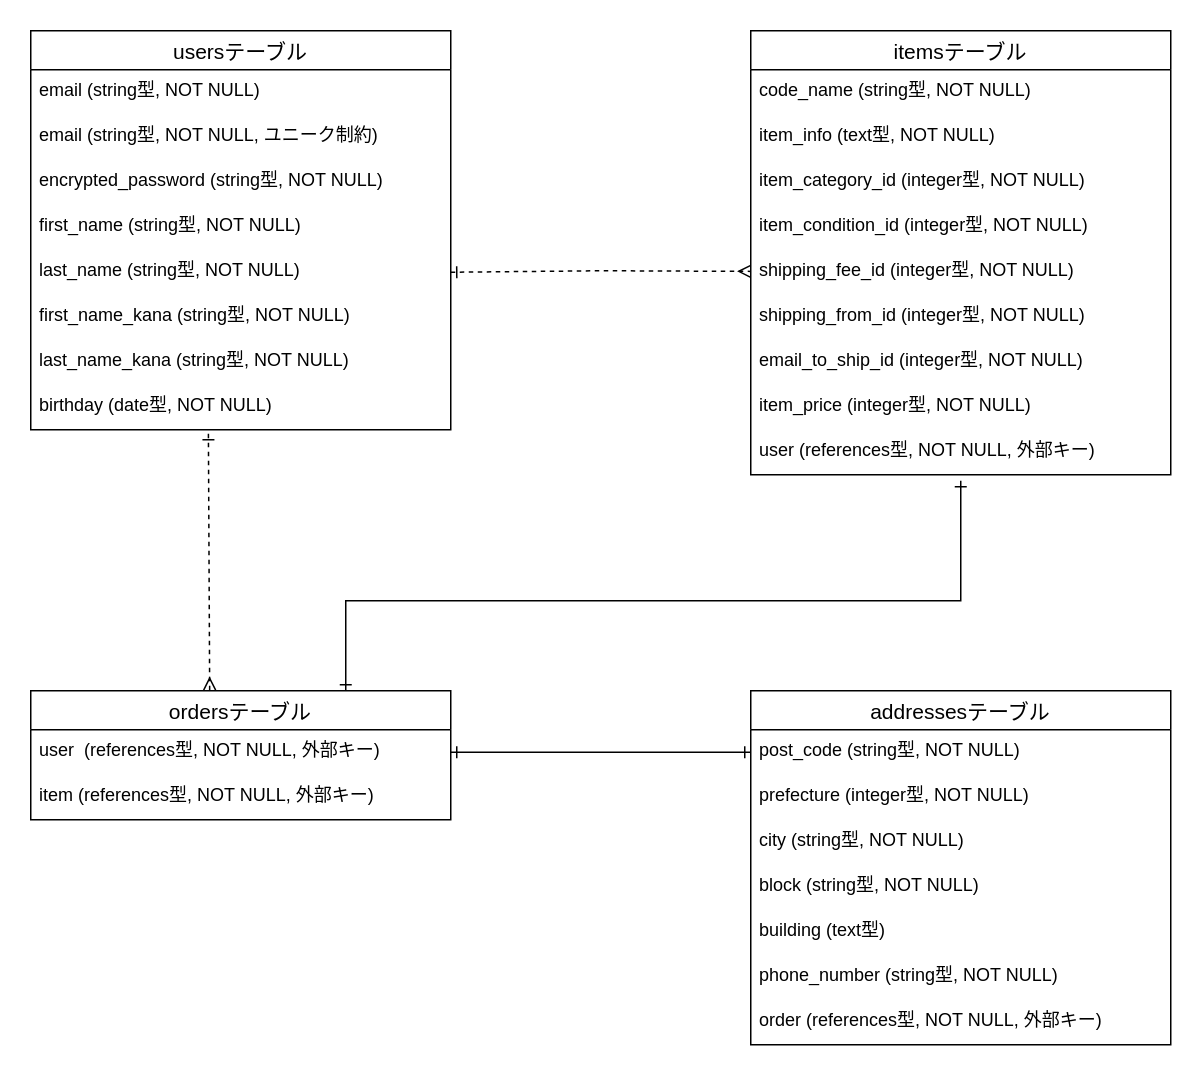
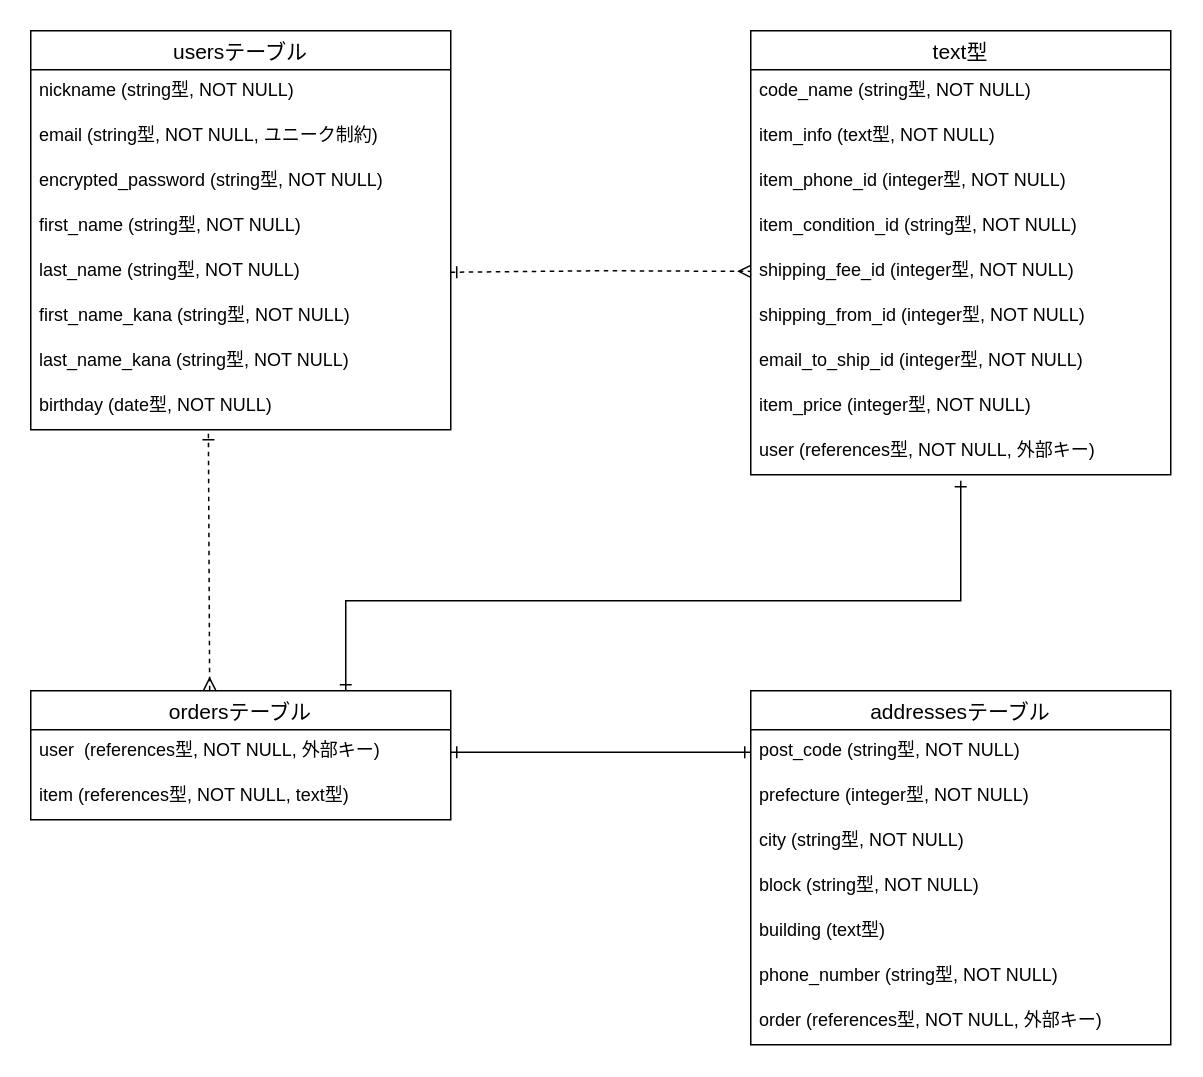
node "itemsテーブル": label "itemsテーブル" -> "text型"
node "email (string型, NOT NULL)": label "email (string型, NOT NULL)" -> "nickname (string型, NOT NULL)"
node "item_category_id (integer型, NOT NULL)": label "item_category_id (integer型, NOT NULL)" -> "item_phone_id (integer型, NOT NULL)"
node "item_condition_id (integer型, NOT NULL)": label "item_condition_id (integer型, NOT NULL)" -> "item_condition_id (string型, NOT NULL)"
node "item (references型, NOT NULL, 外部キー)": label "item (references型, NOT NULL, 外部キー)" -> "item (references型, NOT NULL, text型)"
